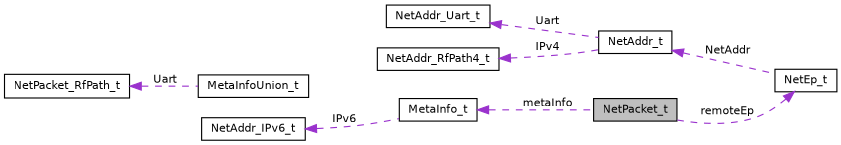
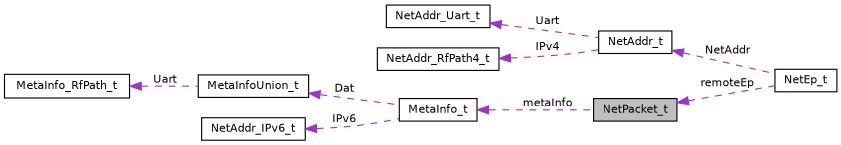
node "NetPacket_RfPath_t": label "NetPacket_RfPath_t" -> "MetaInfo_RfPath_t"
edge "MetaInfo_t" -> "MetaInfoUnion_t": added, label "Dat"
edge "NetPacket_t" -> "NetEp_t": reversed
